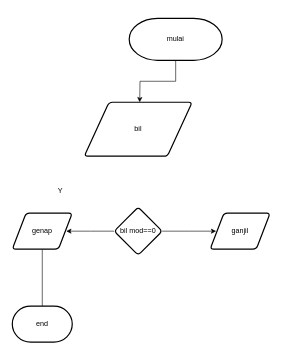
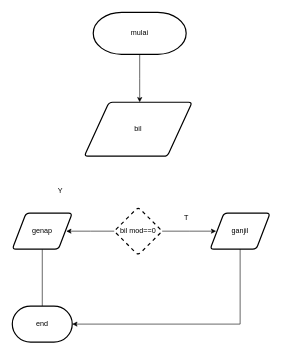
node "mulai": moved (176, 39) -> (140, 33)
node "T": added
node "bil mod==0": style solid -> dashed
edge "ganjil" -> "end": added
